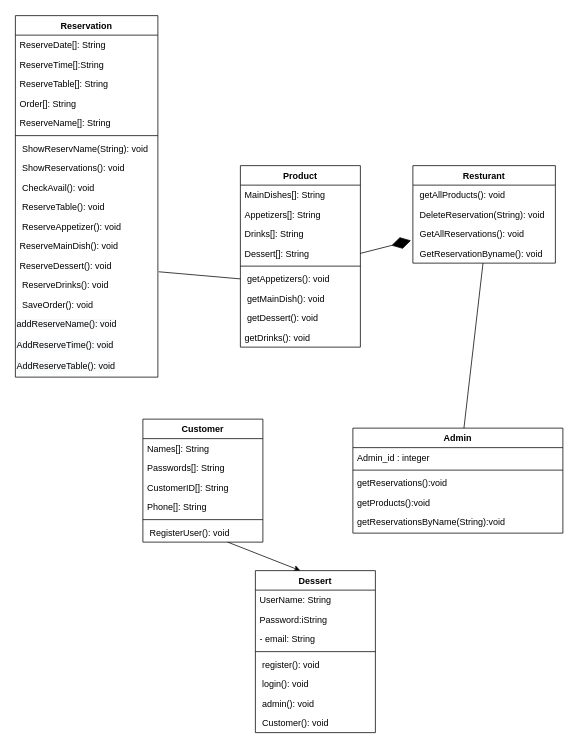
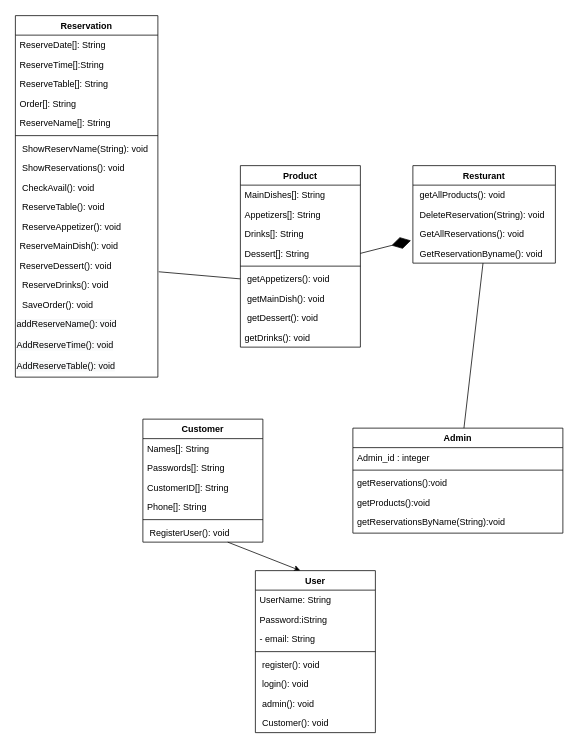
node "Dessert": label "Dessert" -> "User"
